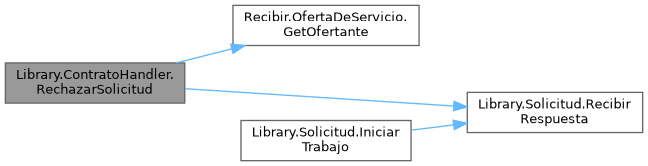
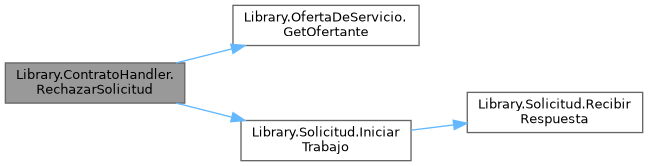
node "Recibir.OfertaDeServicio. GetOfertante": label "Recibir.OfertaDeServicio. GetOfertante" -> "Library.OfertaDeServicio. GetOfertante"
edge "Library.ContratoHandler. RechazarSolicitud" -> "Library.Solicitud.Recibir Respuesta": now "Library.ContratoHandler. RechazarSolicitud" -> "Library.Solicitud.Iniciar Trabajo"
